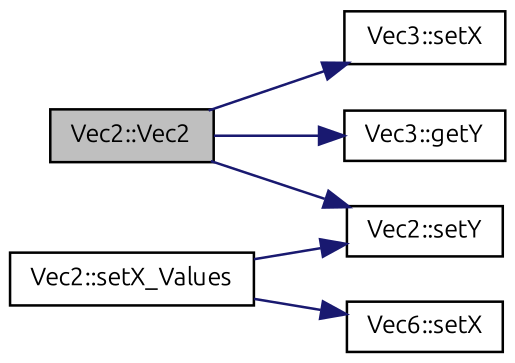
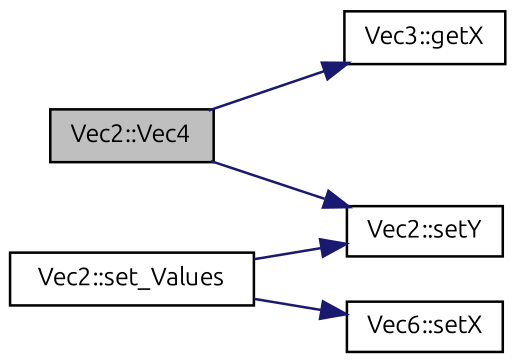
node "Vec3::setX": label "Vec3::setX" -> "Vec3::getX"
node "Vec2::Vec2": label "Vec2::Vec2" -> "Vec2::Vec4"
node "Vec3::getY": removed
node "Vec2::setX_Values": label "Vec2::setX_Values" -> "Vec2::set_Values"
